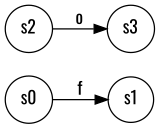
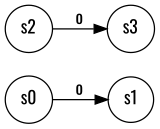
edge "s0" -> "s1": label "f" -> "o"
